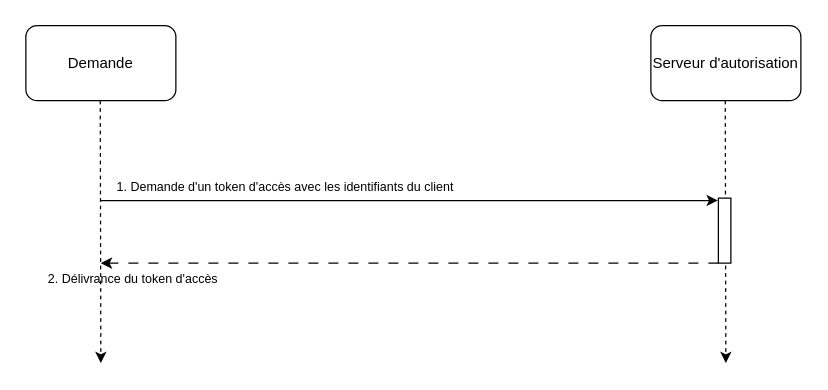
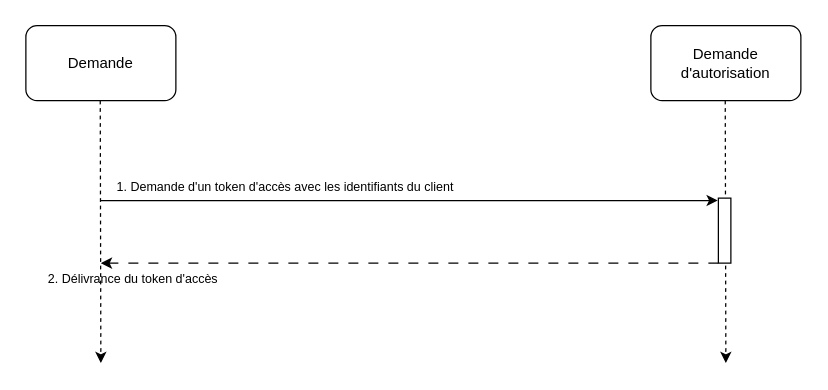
node "Serveur d'autorisation": label "Serveur d'autorisation" -> "Demande d'autorisation"
